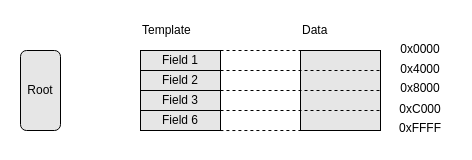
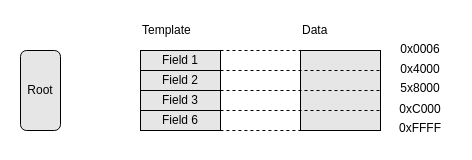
node "0x0000": label "0x0000" -> "0x0006"
node "0x8000": label "0x8000" -> "5x8000"
